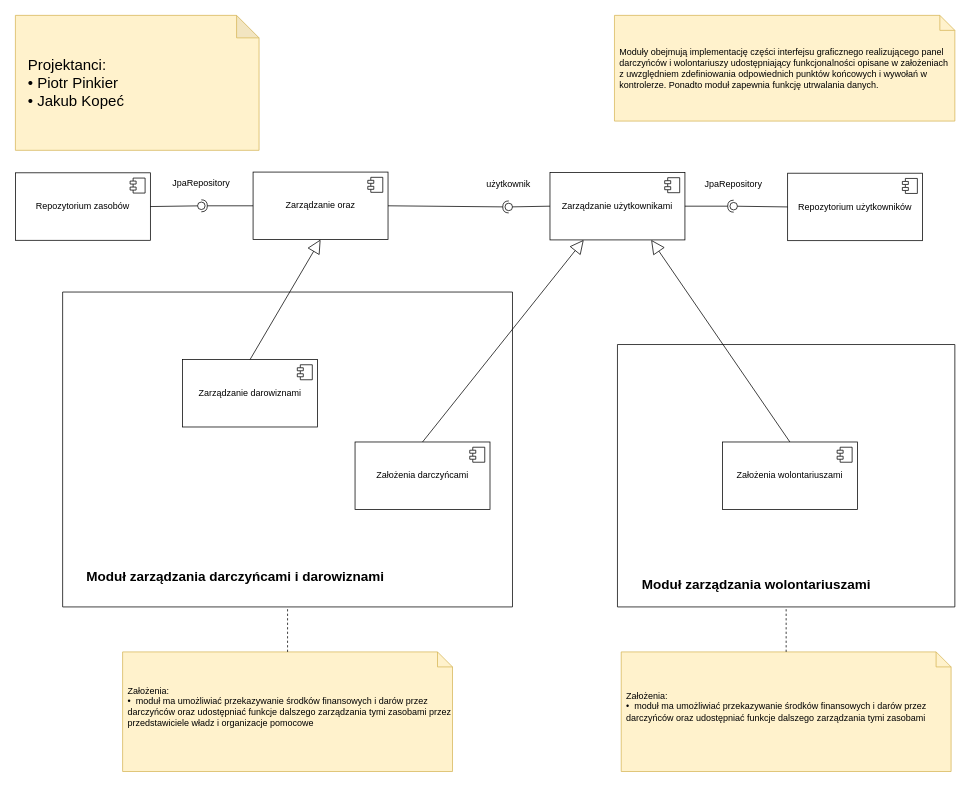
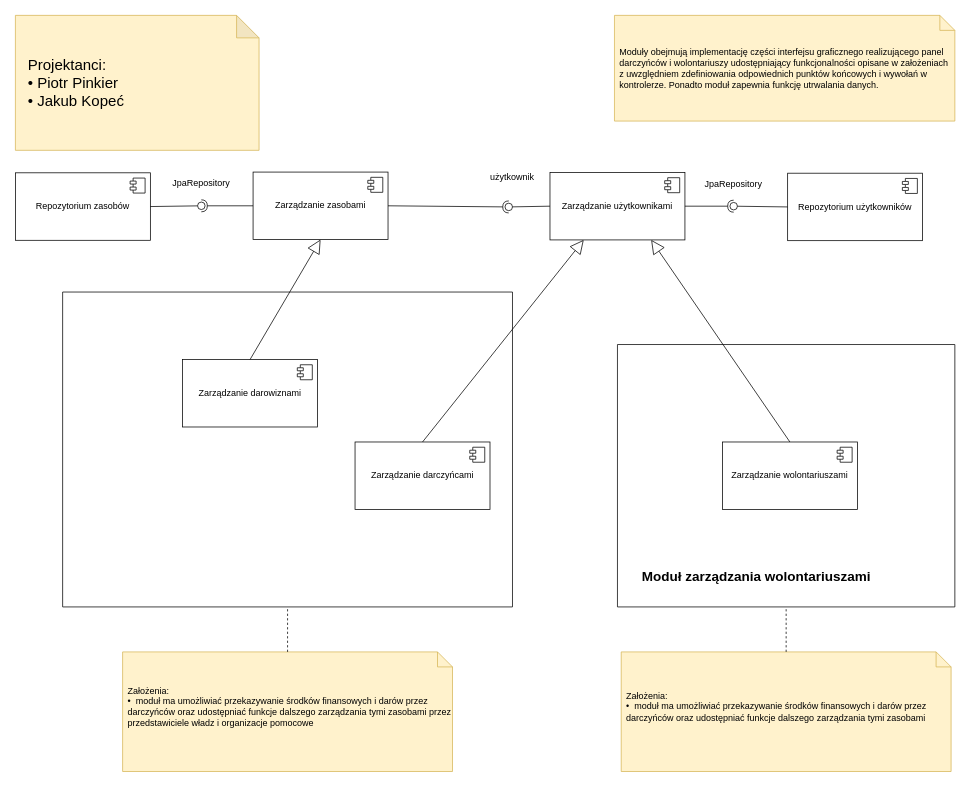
node "użytkownik": moved (509, 185) -> (513, 177)
node "Zarządzanie oraz": label "Zarządzanie oraz" -> "Zarządzanie zasobami"
node "Założenia darczyńcami": label "Założenia darczyńcami" -> "Zarządzanie darczyńcami"
node "Założenia wolontariuszami": label "Założenia wolontariuszami" -> "Zarządzanie wolontariuszami"
node "Moduł zarządzania darczyńcami i darowiznami": removed
node "Moduł zarządzania wolontariuszami": moved (756, 585) -> (756, 577)
